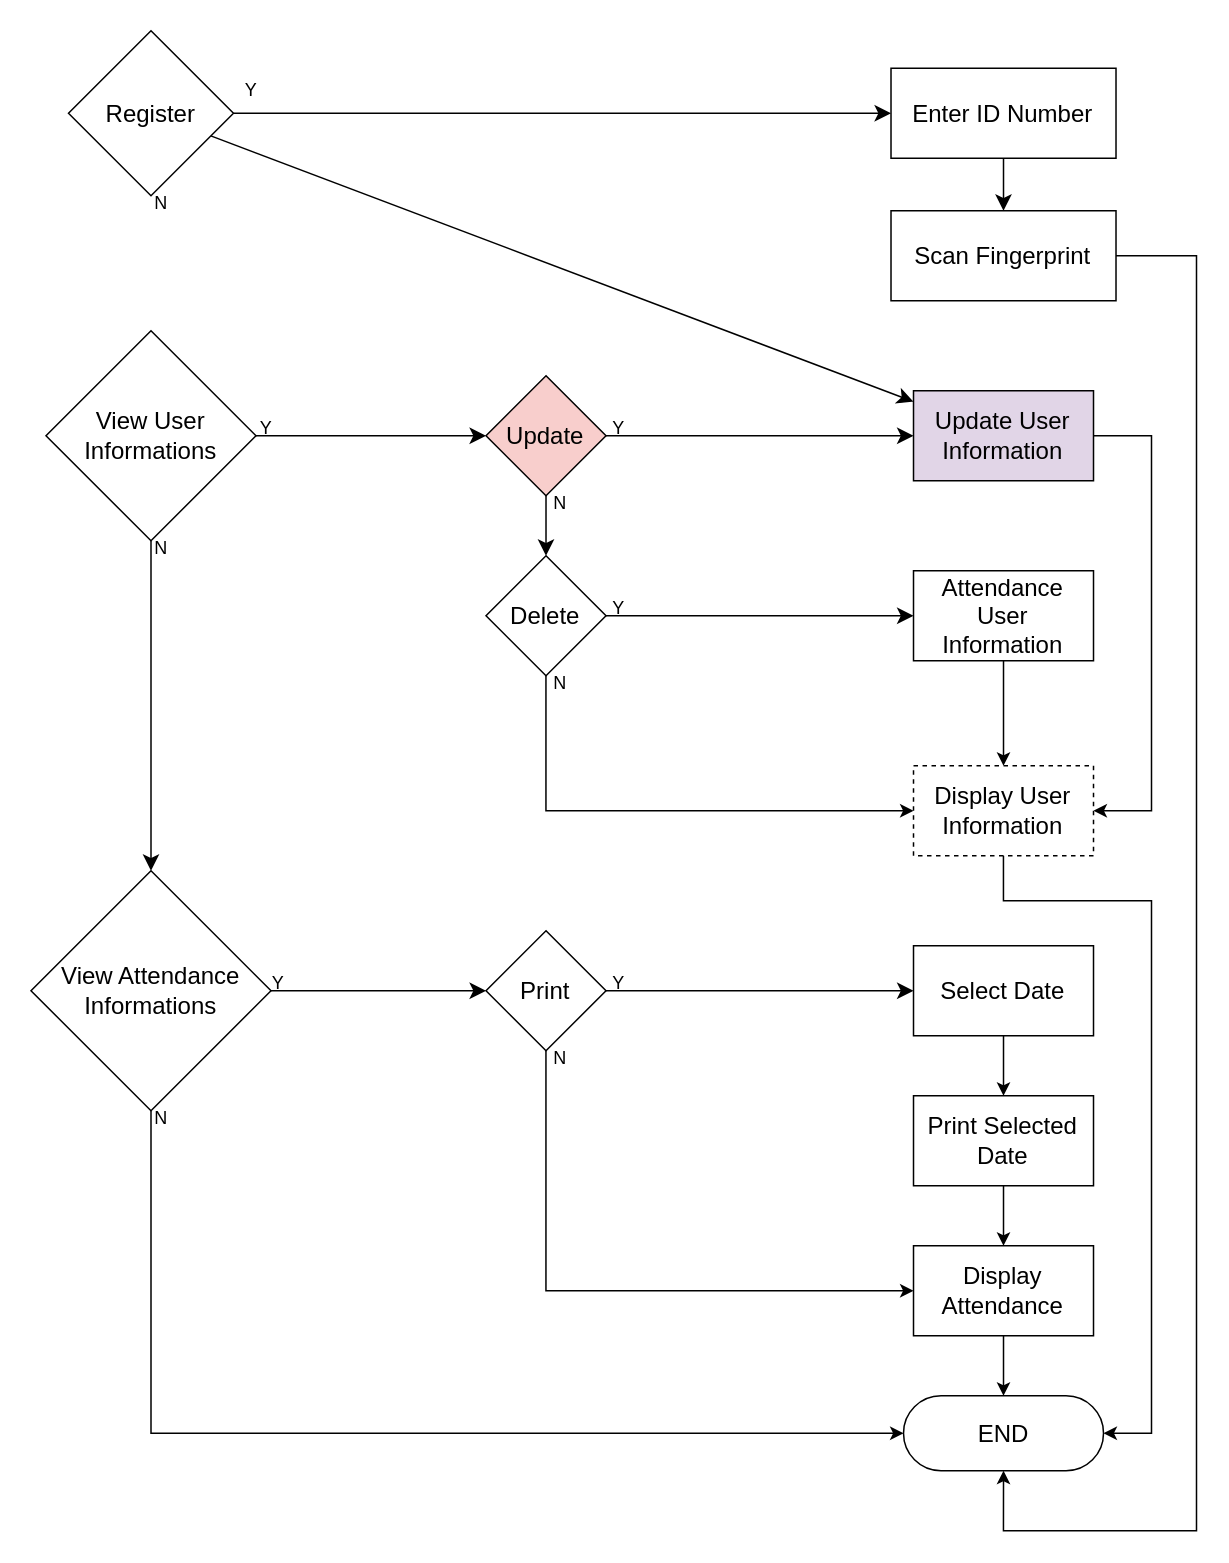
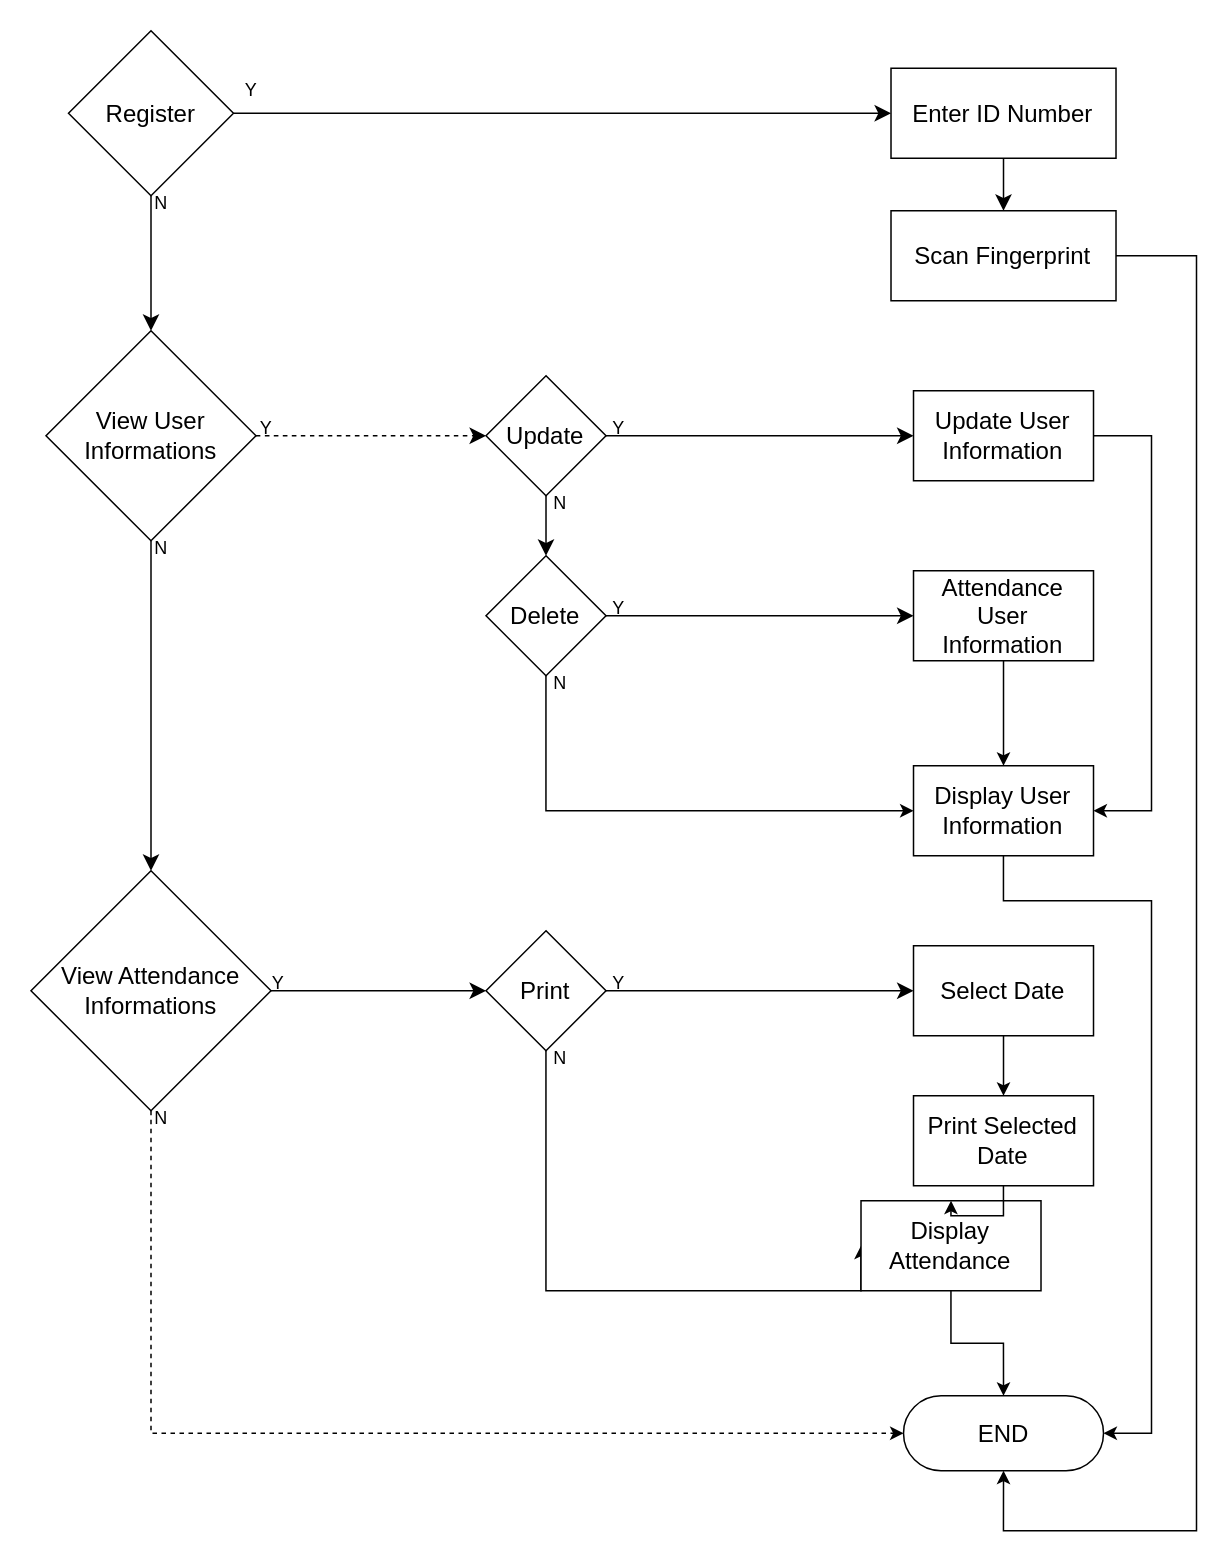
edge "Register" -> "Update User Information": now "Register" -> "View User Informations"
edge "View User Informations" -> "Update": style solid -> dashed
node "Update": fillcolor #f8cecc -> #ffffff
node "Update User Information": fillcolor #e1d5e7 -> #ffffff
node "Display User Information": style dashed -> solid
node "Display Attendance": moved (1003, 1291) -> (951, 1246)
edge "View Attendance Informations" -> "END": style solid -> dashed
